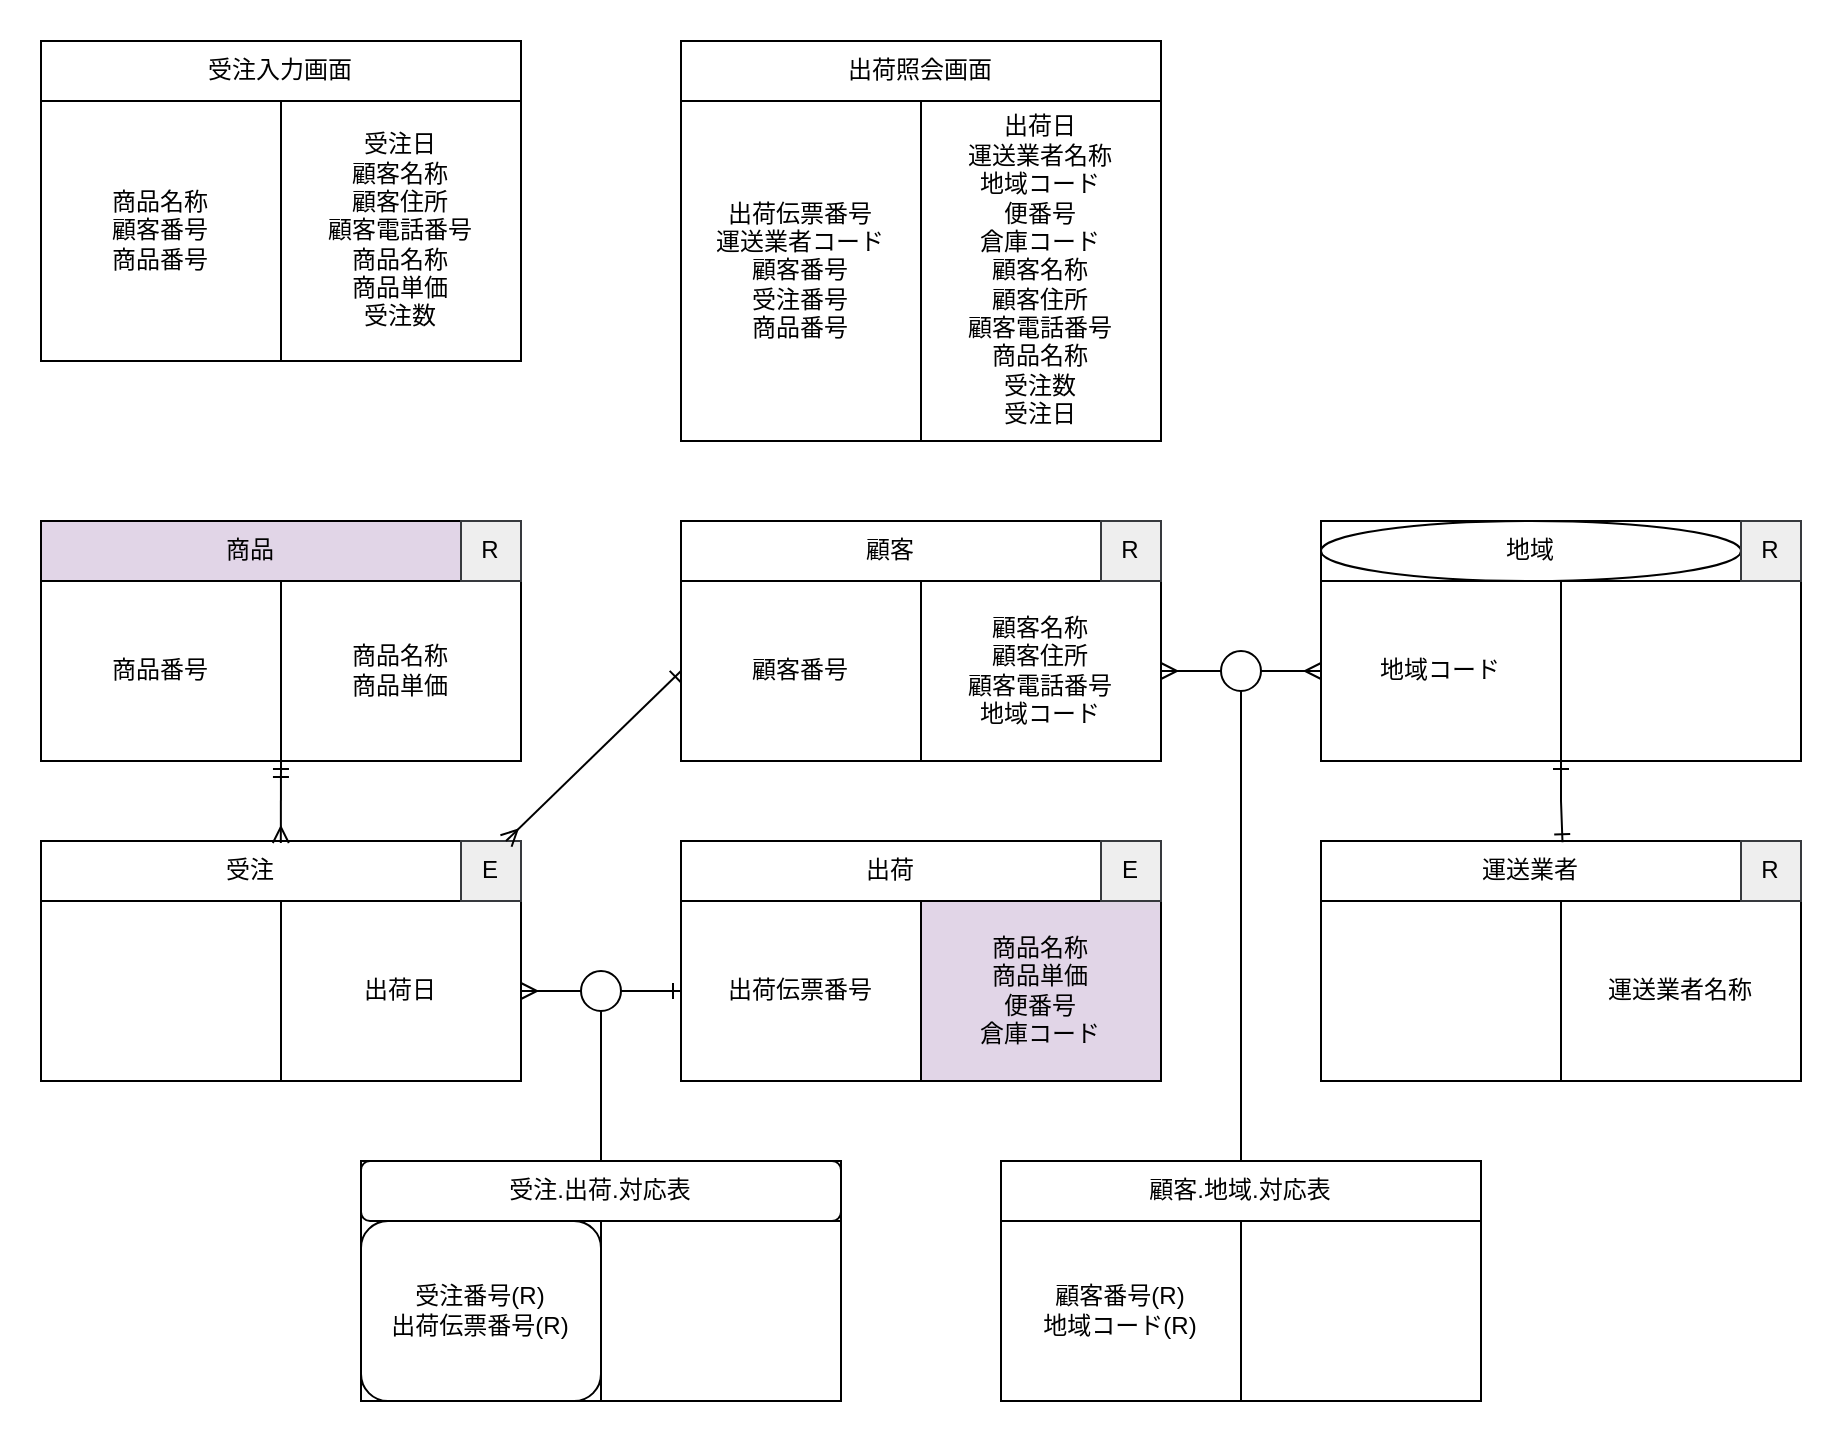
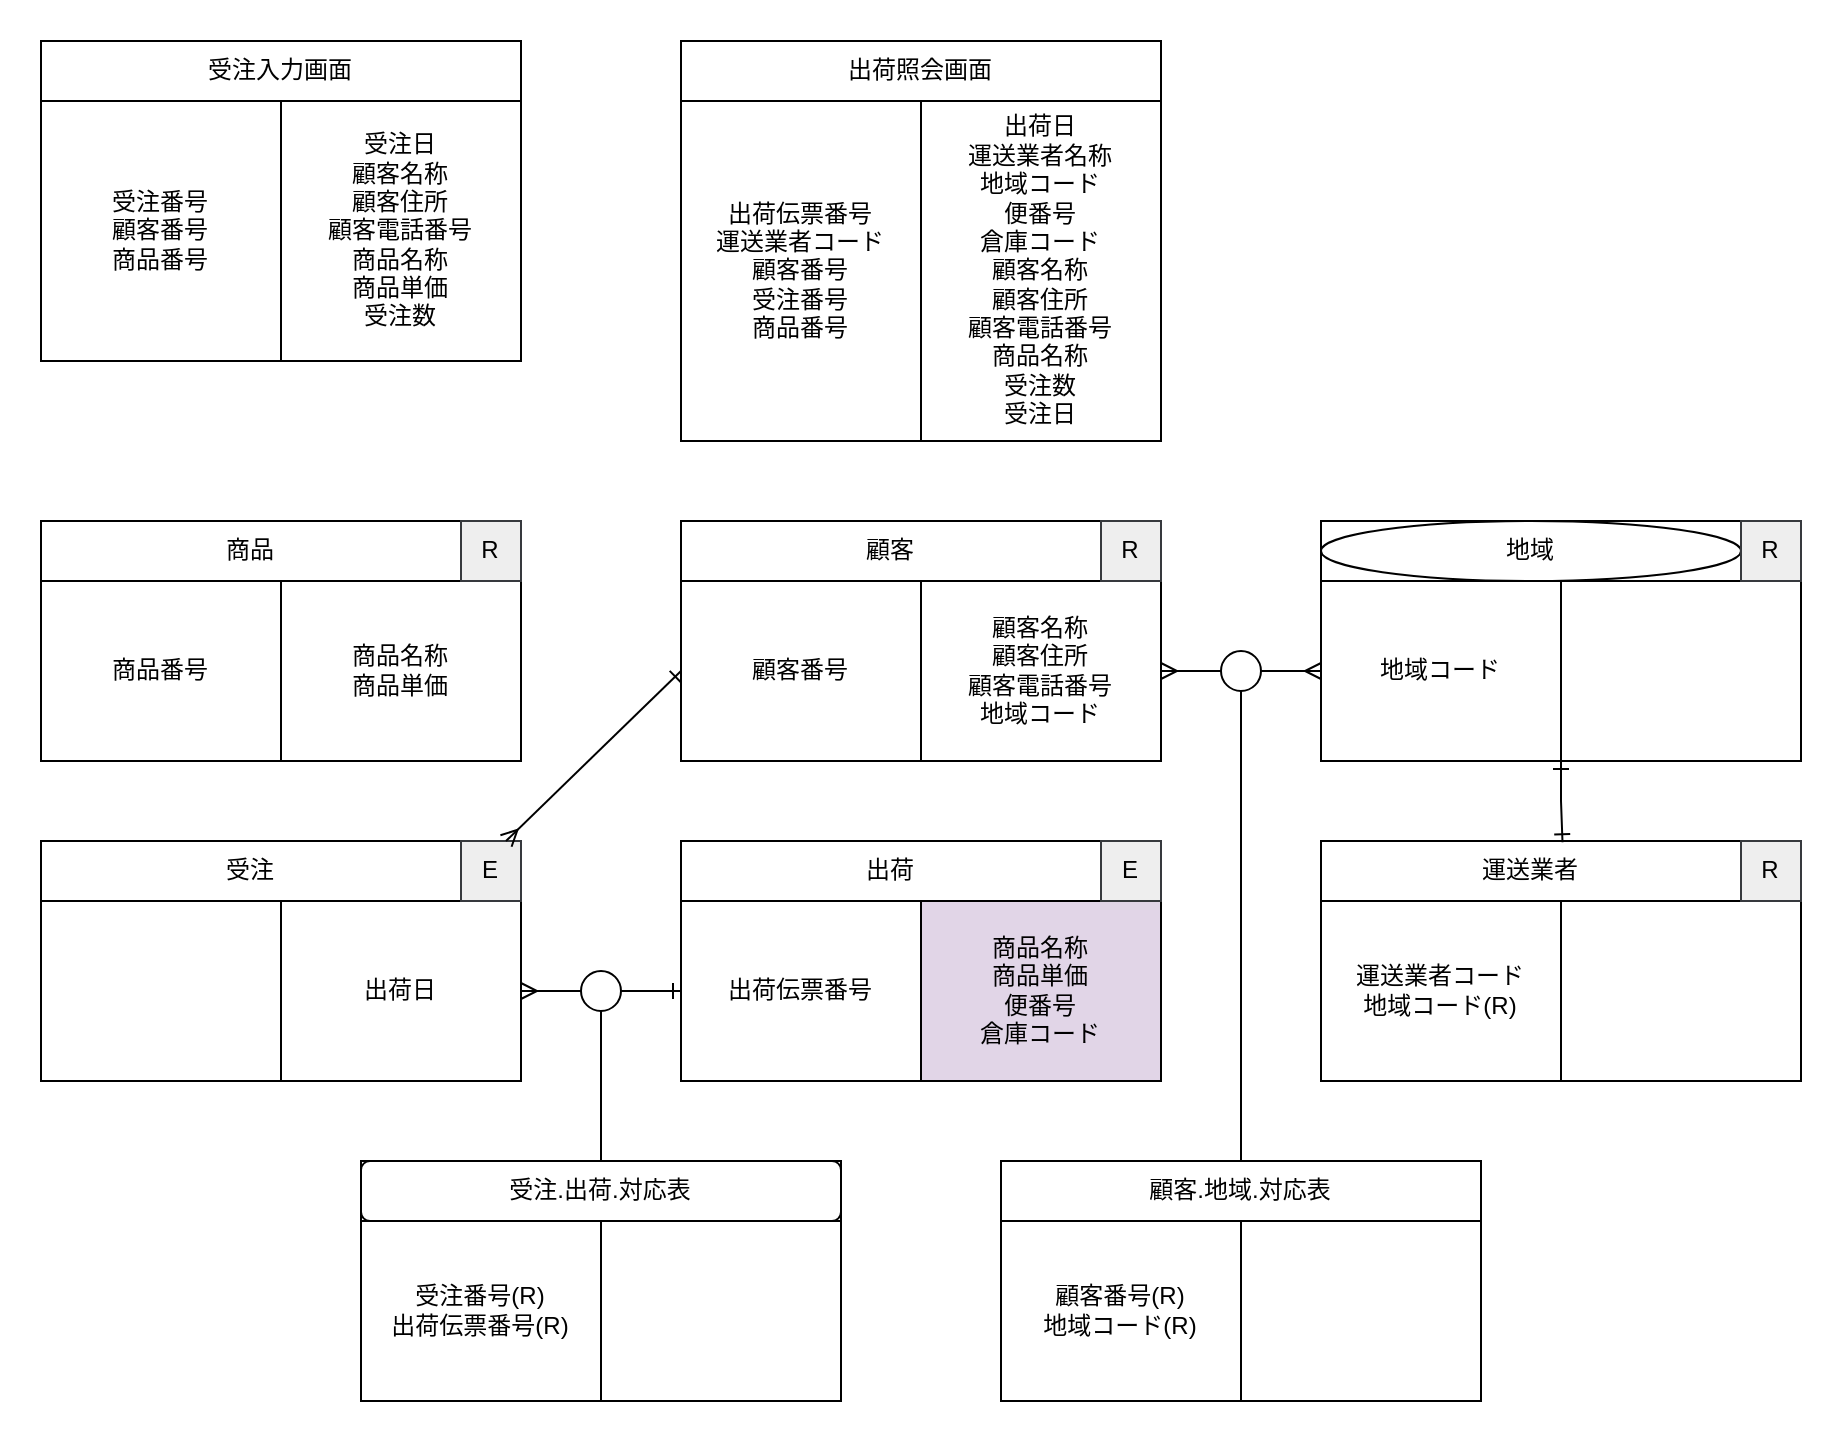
node "商品名称 顧客番号 商品番号": label "商品名称 顧客番号 商品番号" -> "受注番号 顧客番号 商品番号"
node "商品": fillcolor #e1d5e7 -> #ffffff
edge "商品番号" -- "受注": removed
node "運送業者コード 地域コード(R)": added
node "運送業者名称": removed
node "受注番号(R) 出荷伝票番号(R)": shape rounded rectangle -> rectangle
